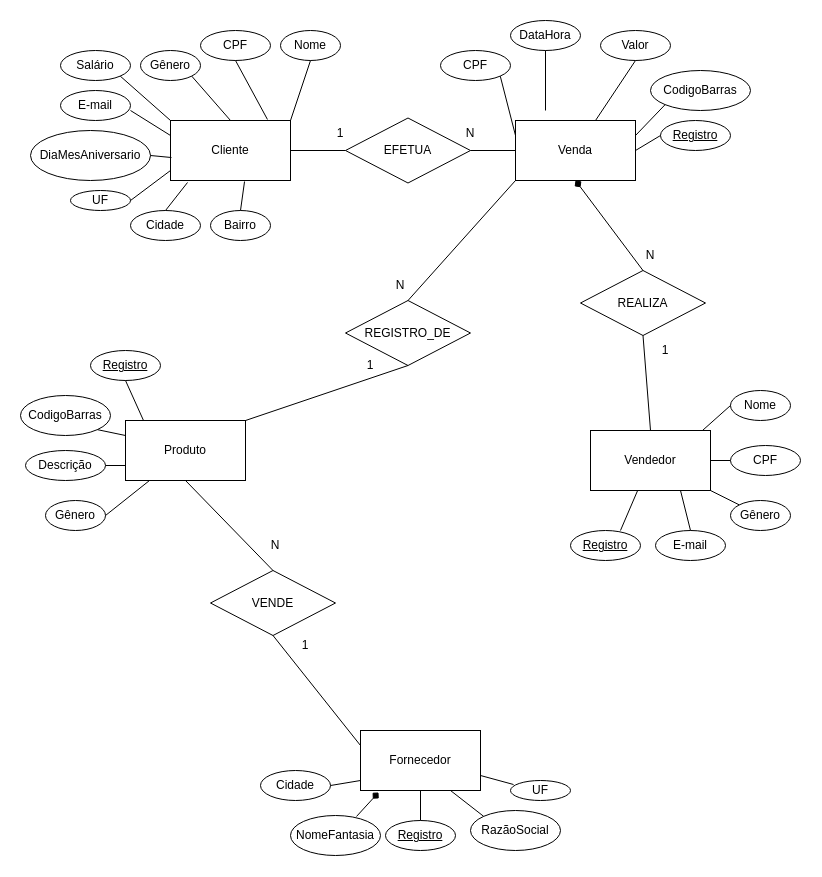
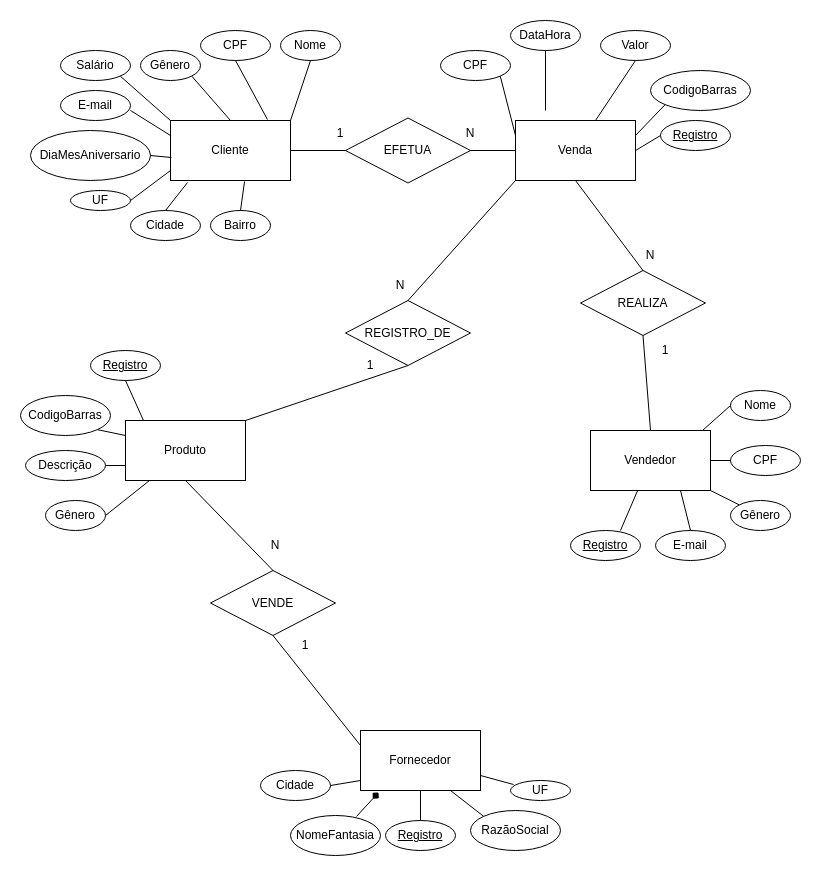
edge "REALIZA" -> "Venda": arrowhead diamond -> none
